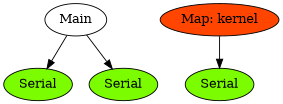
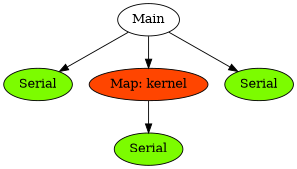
edge "Main" -> "Map: kernel": added
